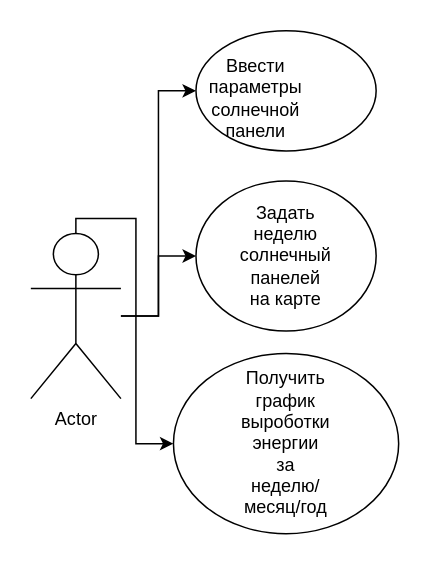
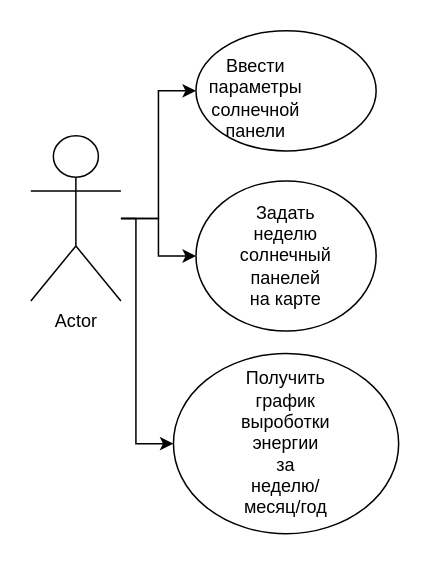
node "Actor": moved (76, 316) -> (76, 218)
